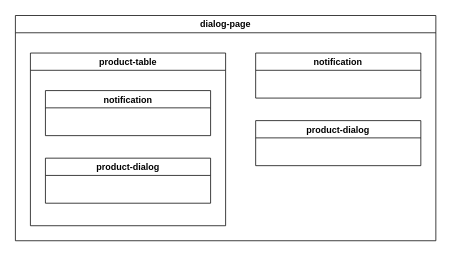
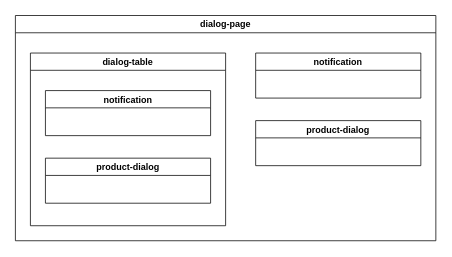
node "product-table": label "product-table" -> "dialog-table"
